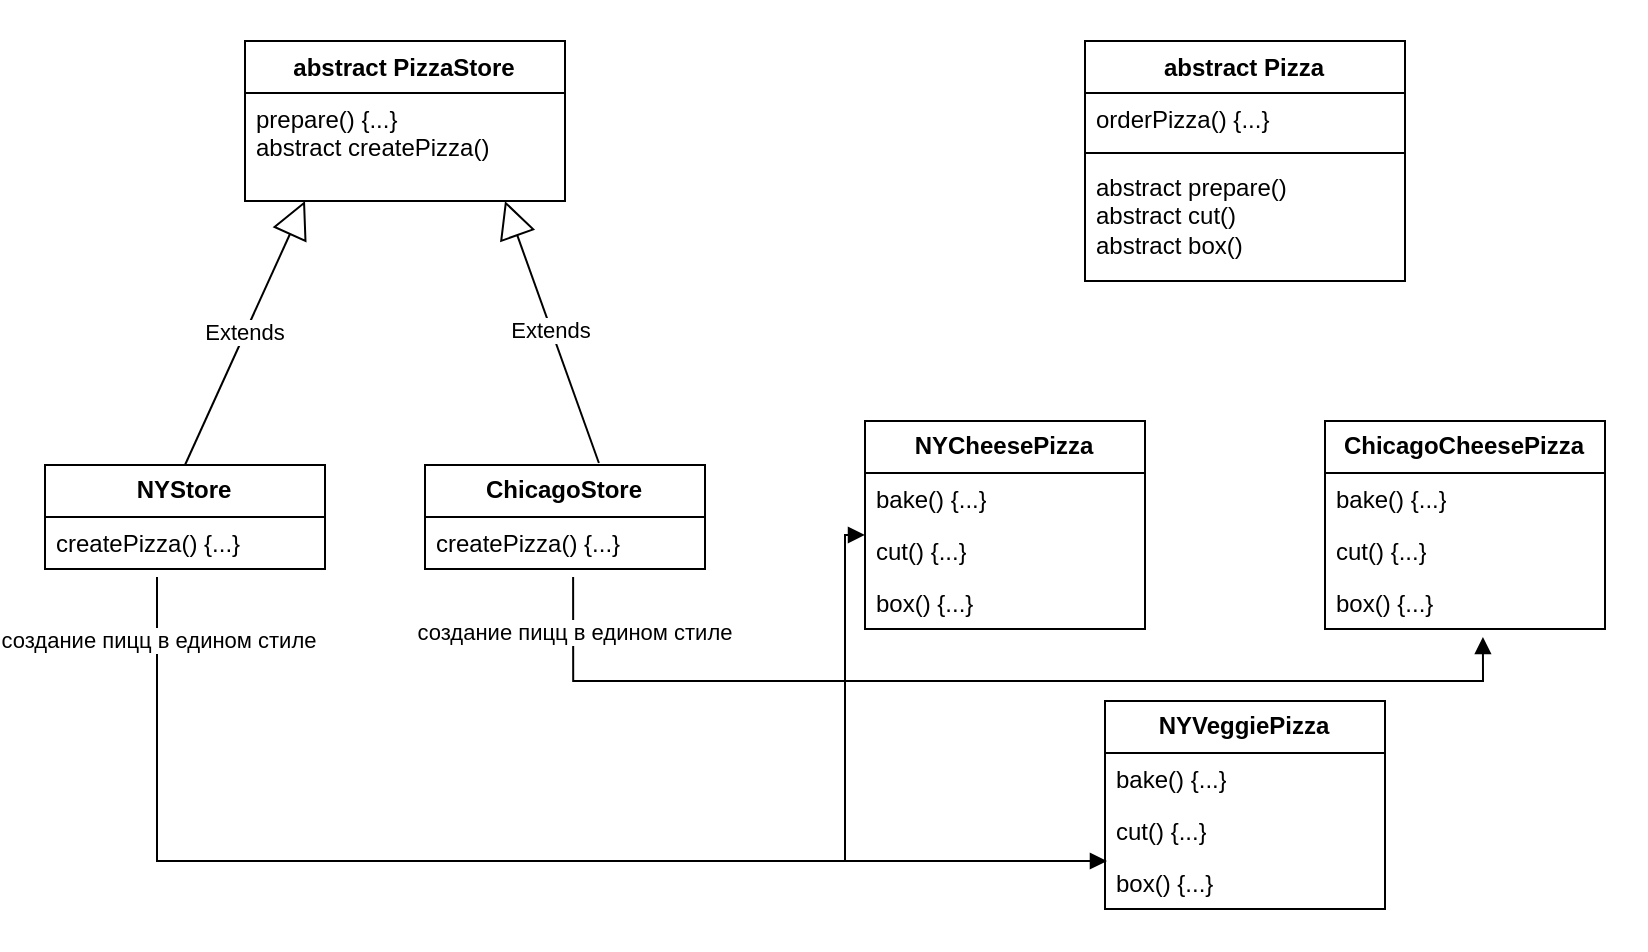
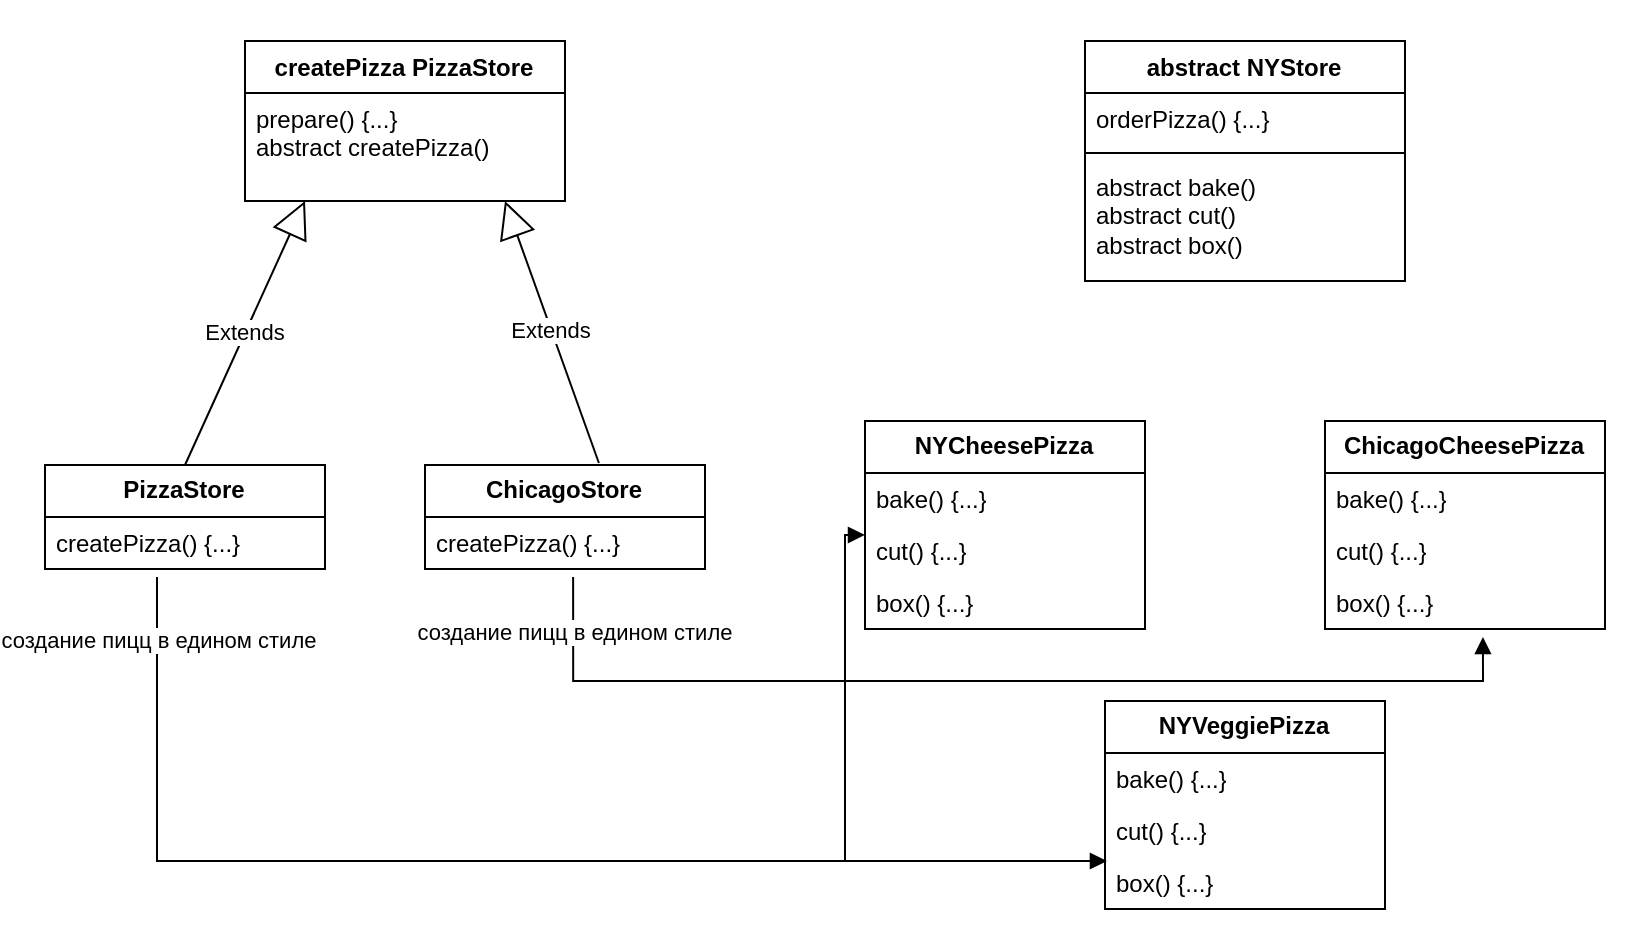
node "abstract PizzaStore": label "abstract PizzaStore" -> "createPizza PizzaStore"
node "abstract Pizza": label "abstract Pizza" -> "abstract NYStore"
node "abstract prepare() abstract cut() abstract box()": label "abstract prepare() abstract cut() abstract box()" -> "abstract bake() abstract cut() abstract box()"
node "NYStore": label "NYStore" -> "PizzaStore"
